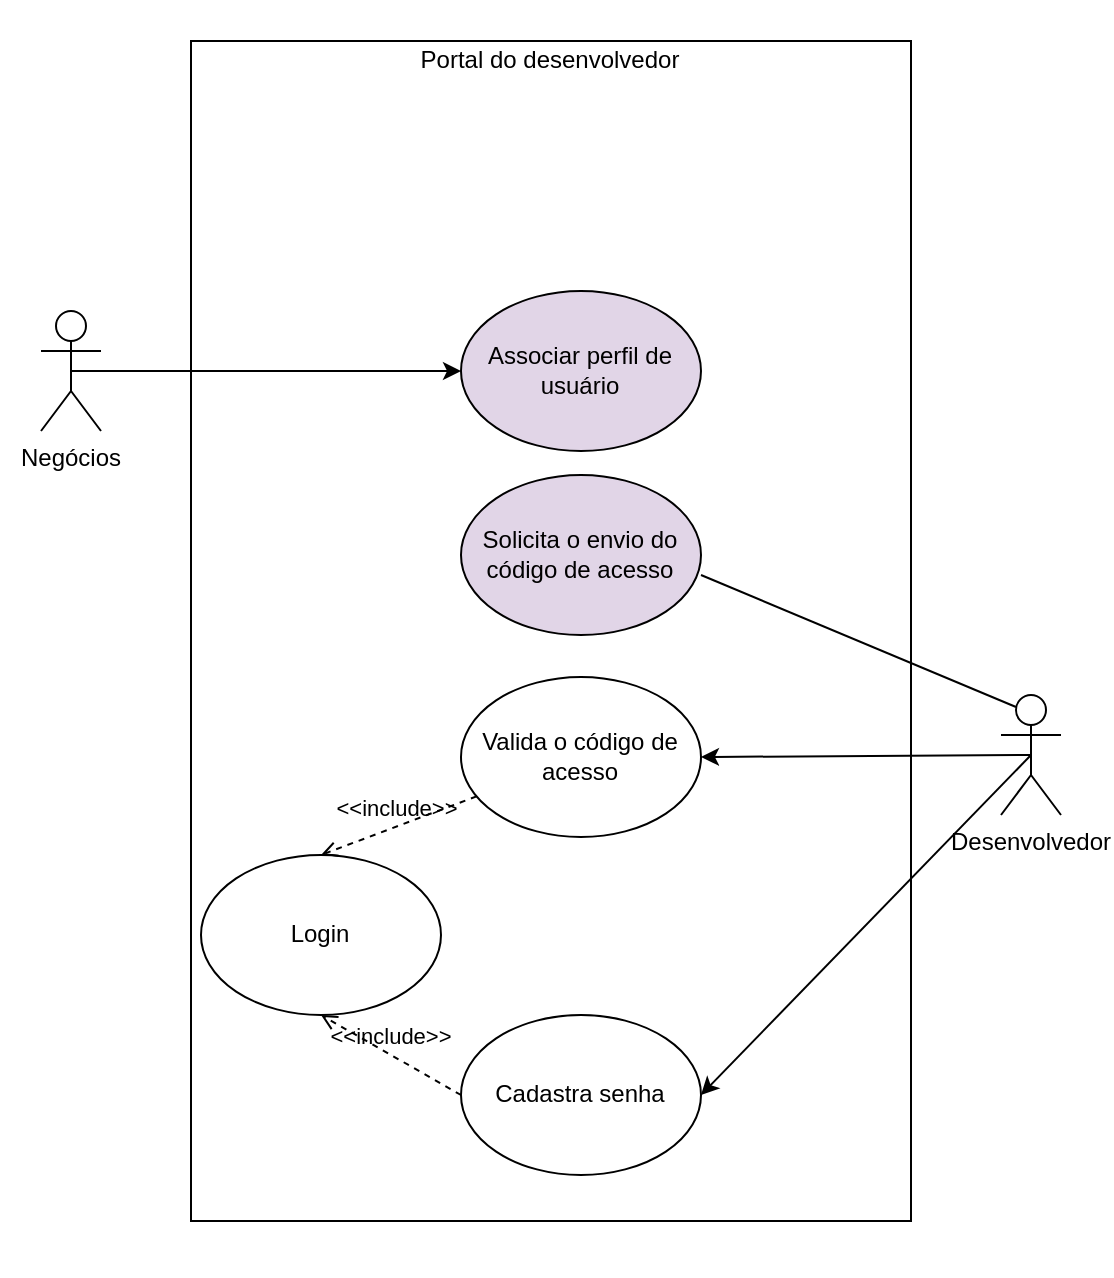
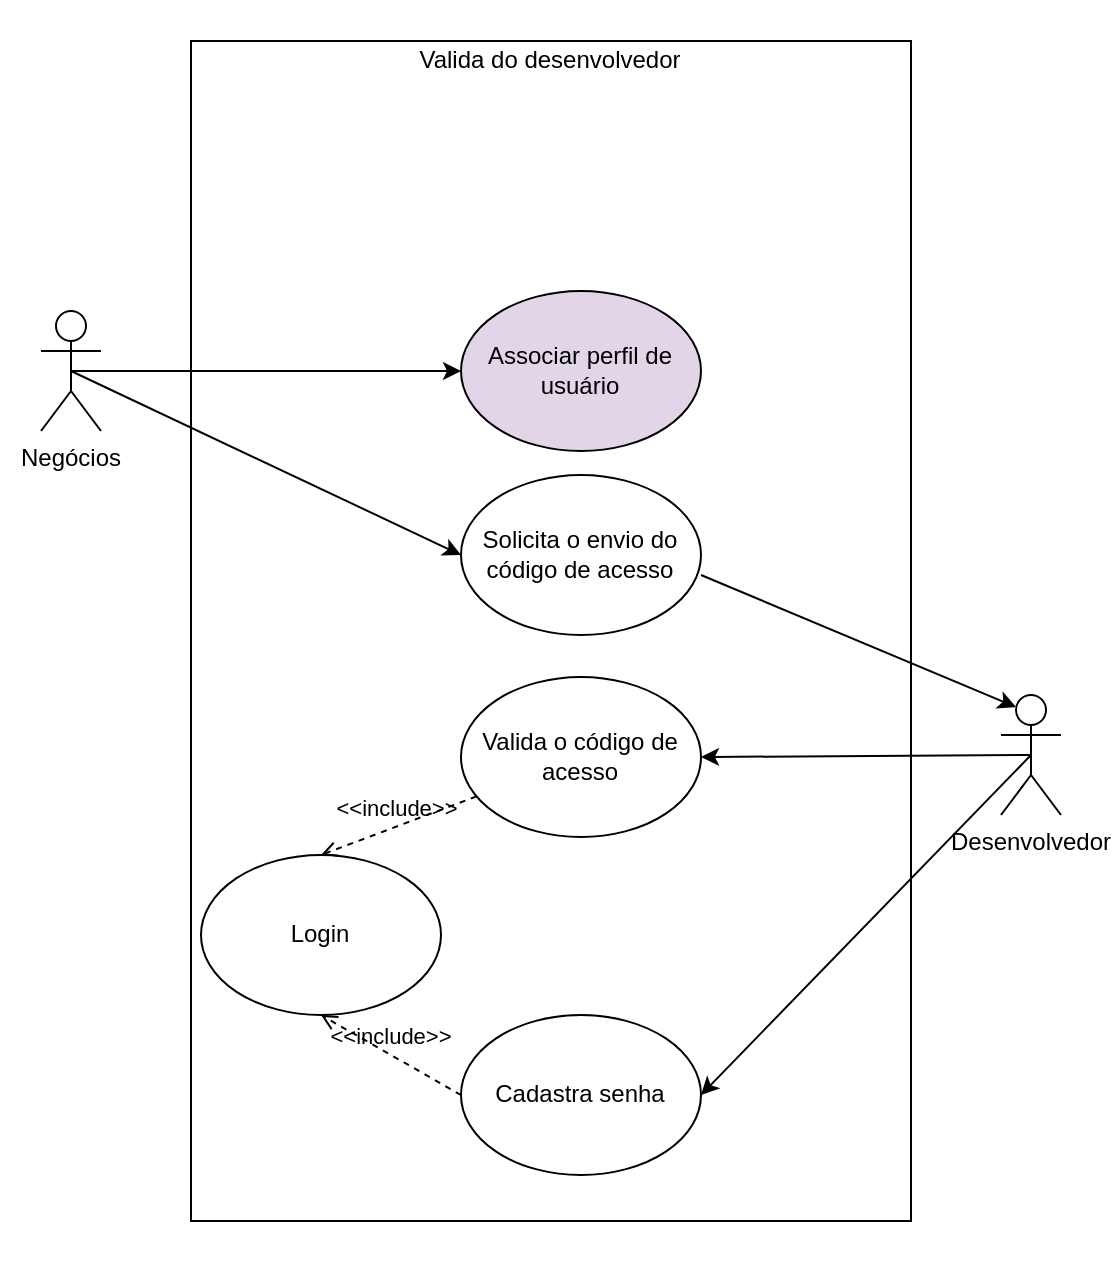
node "Portal do desenvolvedor": label "Portal do desenvolvedor" -> "Valida do desenvolvedor"
edge "Negócios" -> "Solicita o envio do código de acesso": added
node "Solicita o envio do código de acesso": fillcolor #e1d5e7 -> #ffffff
edge "Solicita o envio do código de acesso" -- "Desenvolvedor": arrowhead none -> classic
